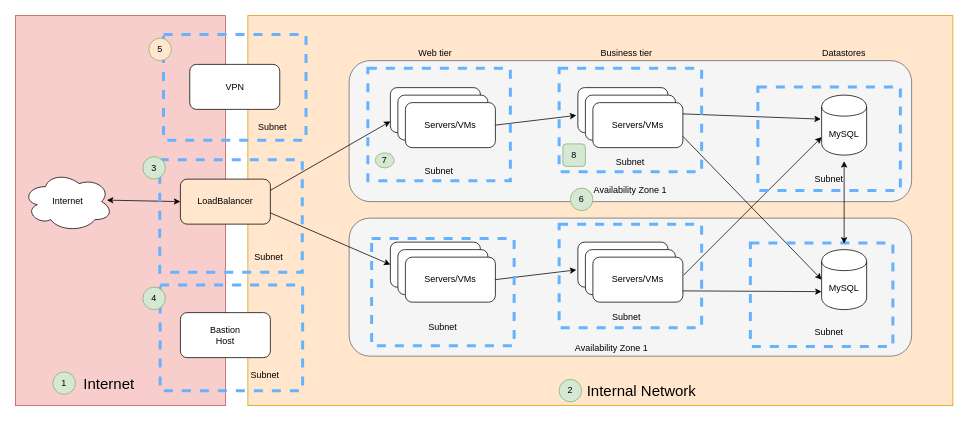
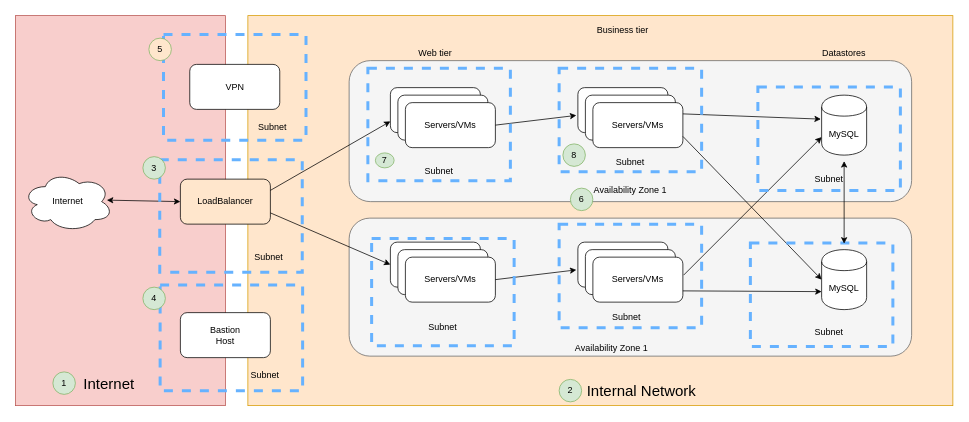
node "Business tier": moved (627, 53) -> (623, 30)
node "8": shape rounded rectangle -> ellipse
